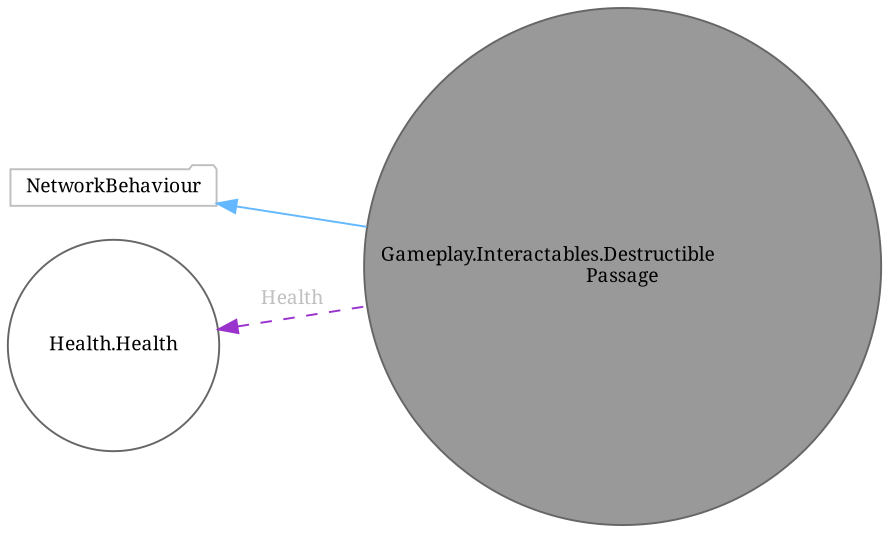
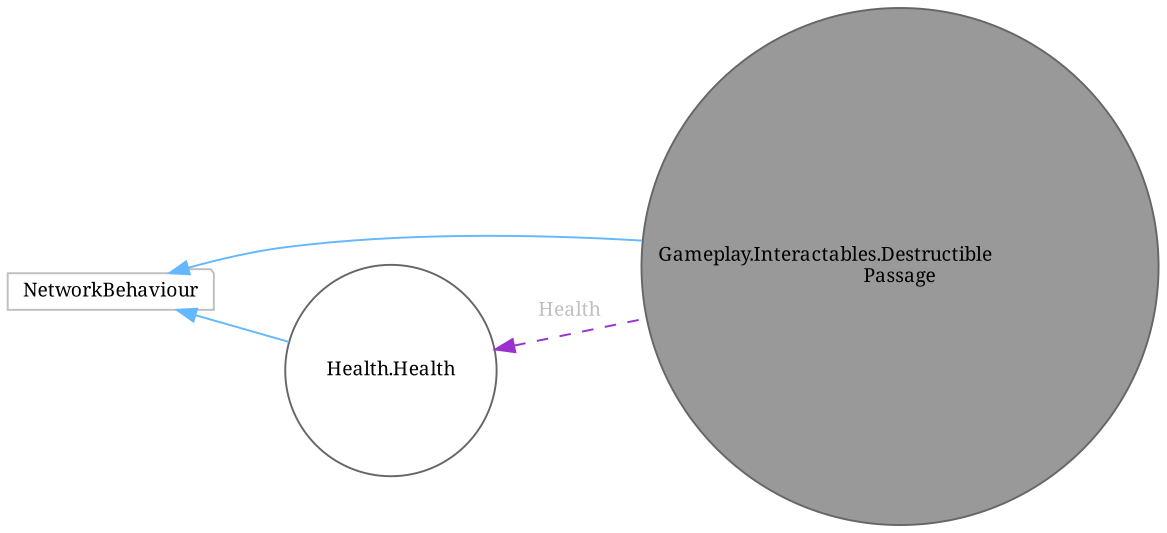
edge "Health.Health" -> "NetworkBehaviour": added
